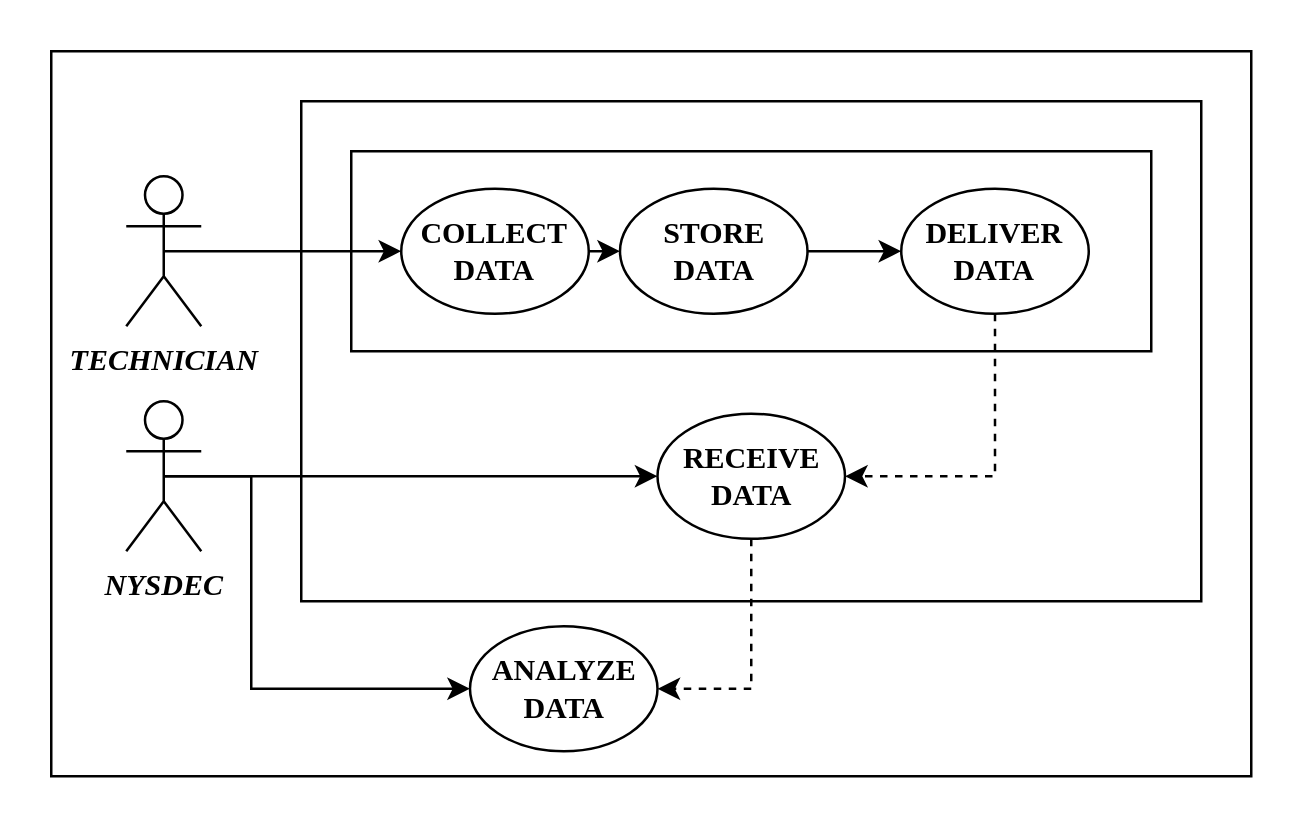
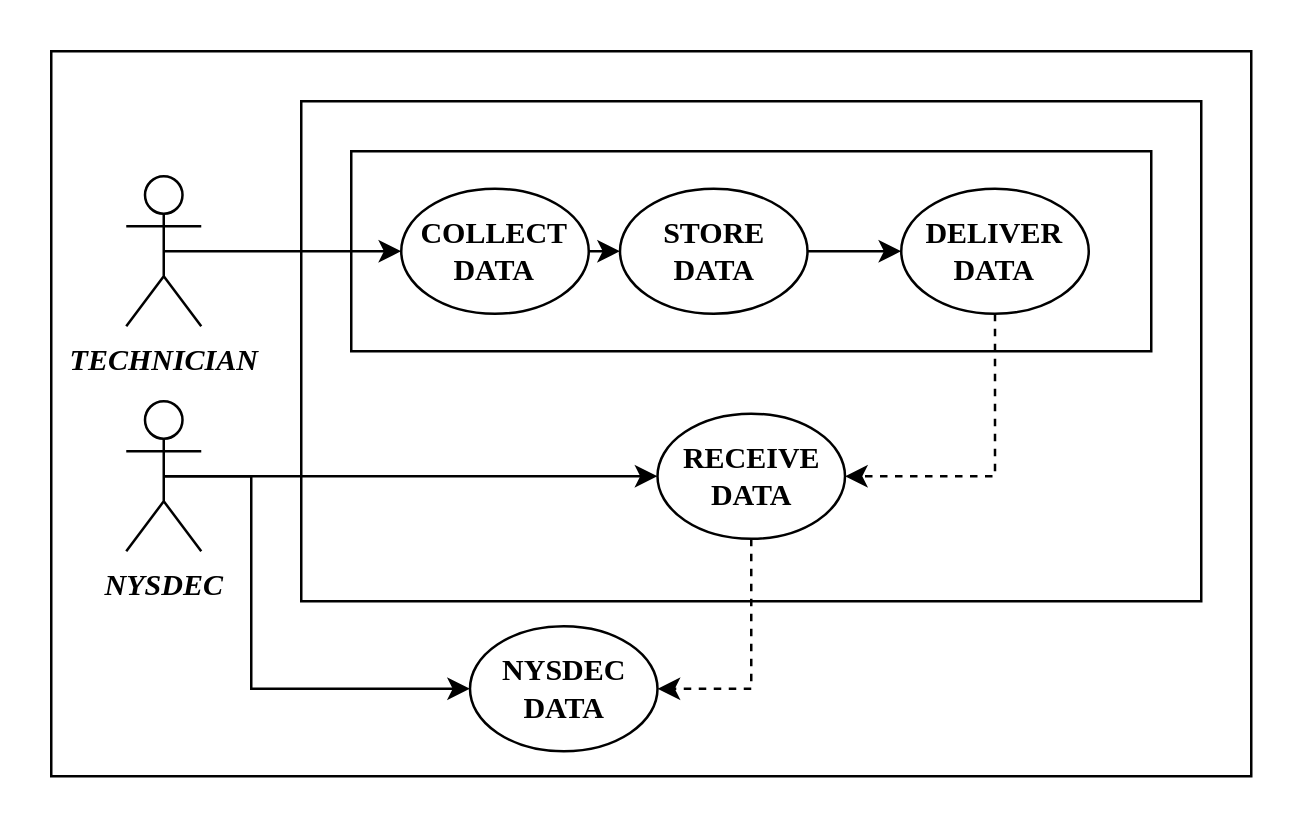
node "ANALYZE DATA": label "ANALYZE DATA" -> "NYSDEC DATA"
